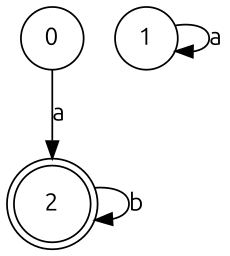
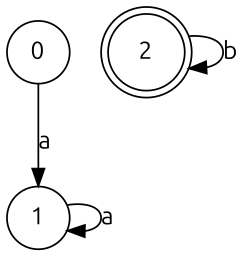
edge "0" -> "2": now "0" -> "1"
